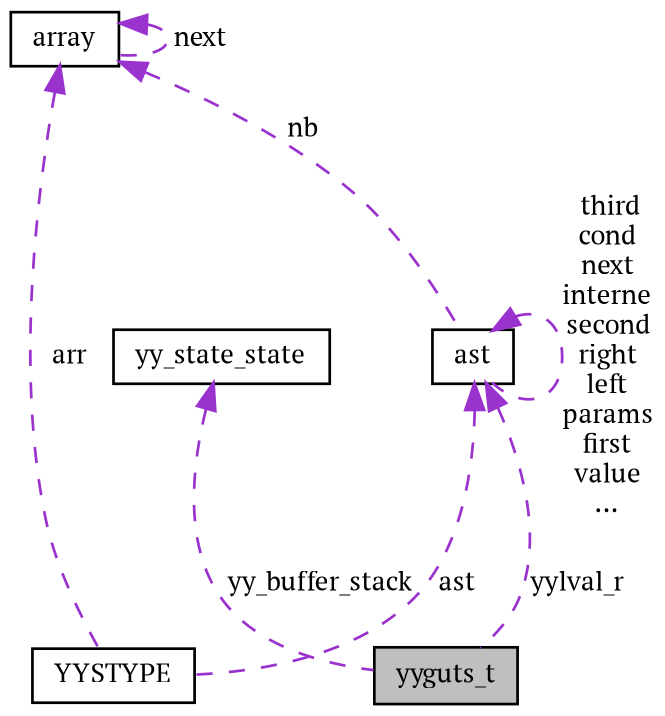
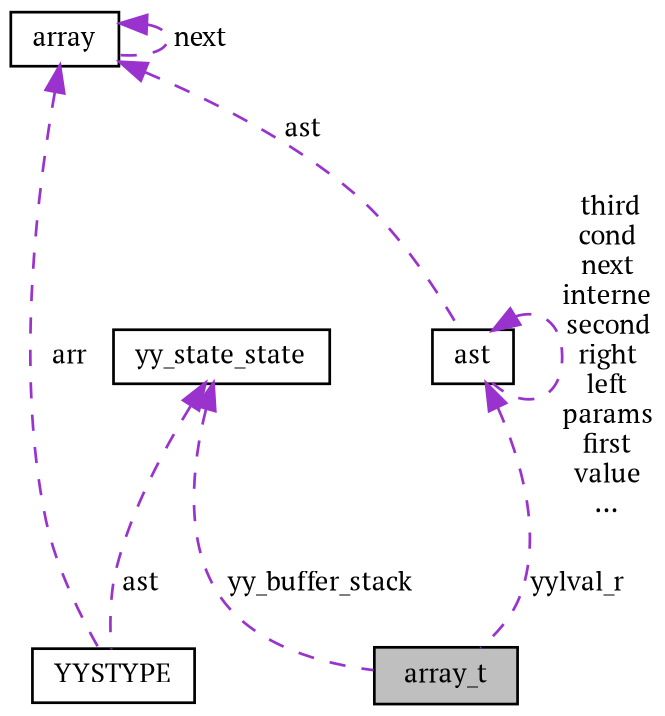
edge "ast" -> "array": label " nb" -> " ast"
edge "YYSTYPE" -> "ast": now "YYSTYPE" -> "yy_state_state"
node "yyguts_t": label "yyguts_t" -> "array_t"
